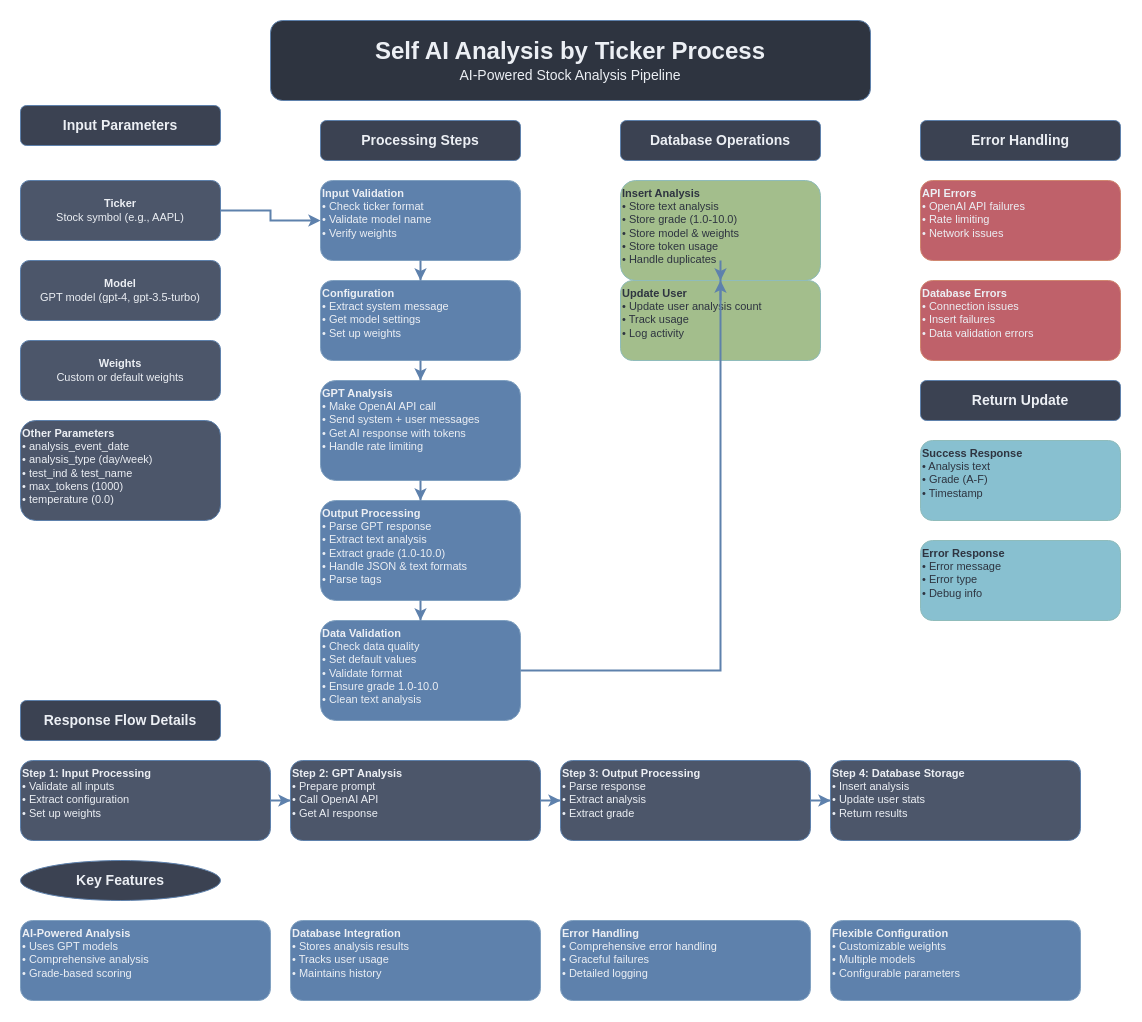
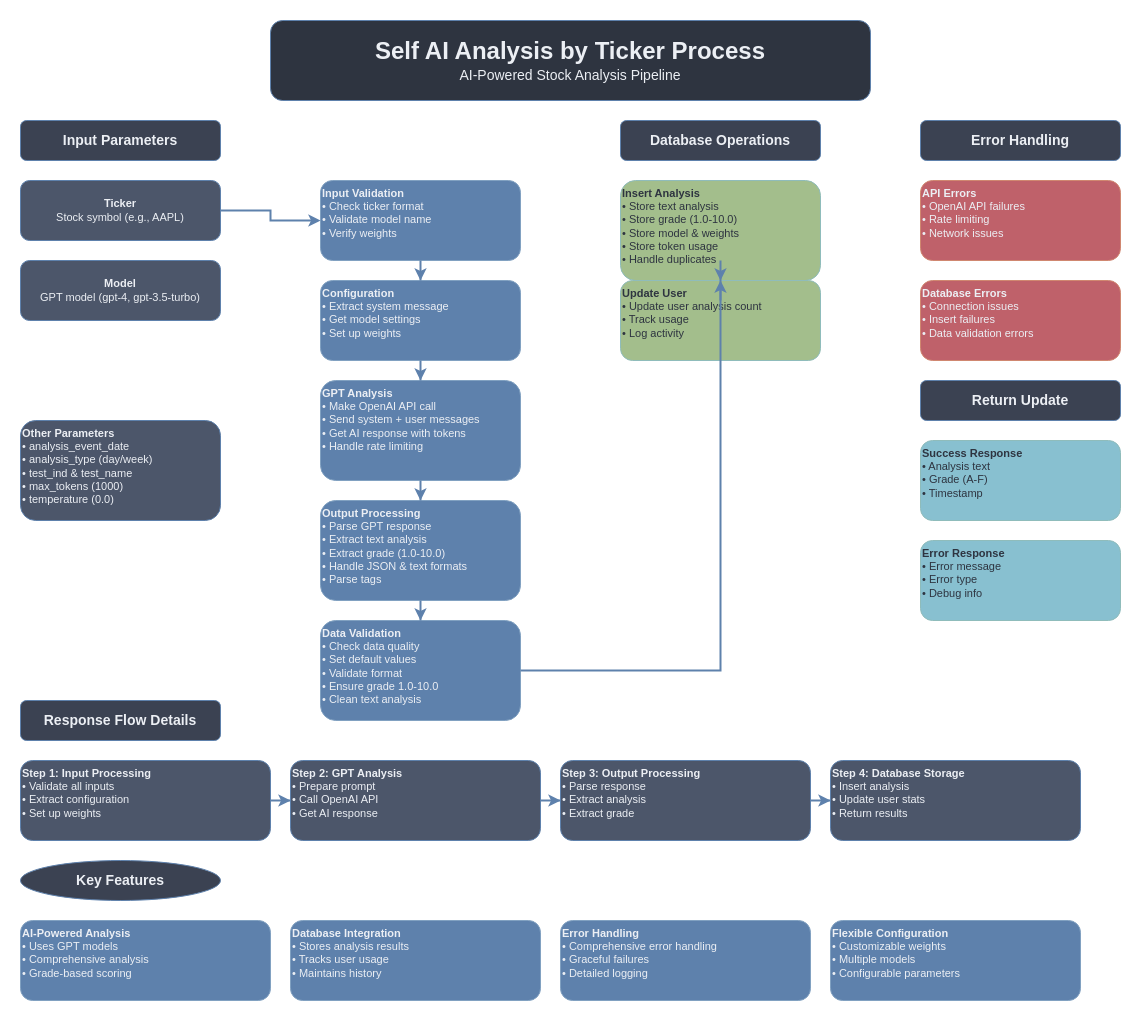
node "Input Parameters": moved (121, 126) -> (121, 141)
node "Processing Steps": removed
node "Weights Custom or default weights": removed
